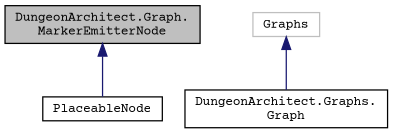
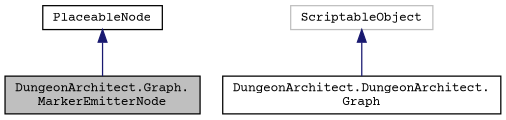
node "Graphs": label "Graphs" -> "ScriptableObject"
edge "PlaceableNode" -> "DungeonArchitect.Graph. MarkerEmitterNode": reversed
node "DungeonArchitect.Graphs. Graph": label "DungeonArchitect.Graphs. Graph" -> "DungeonArchitect.DungeonArchitect. Graph"
